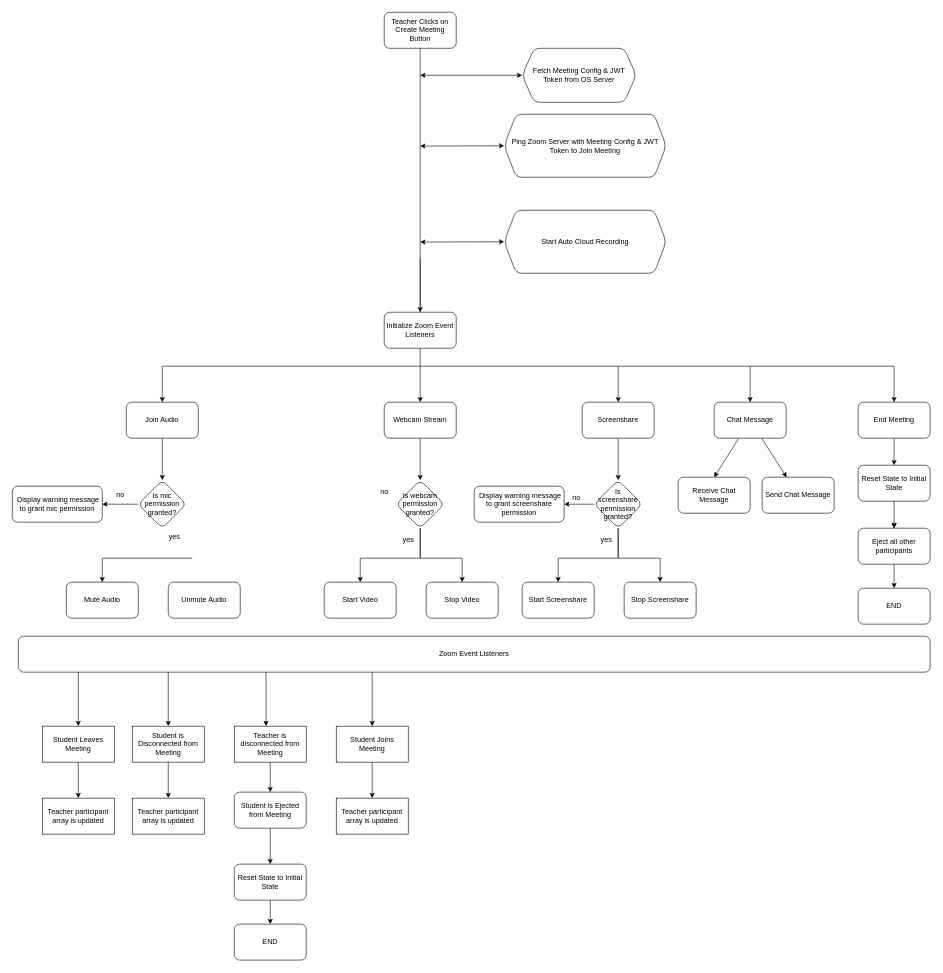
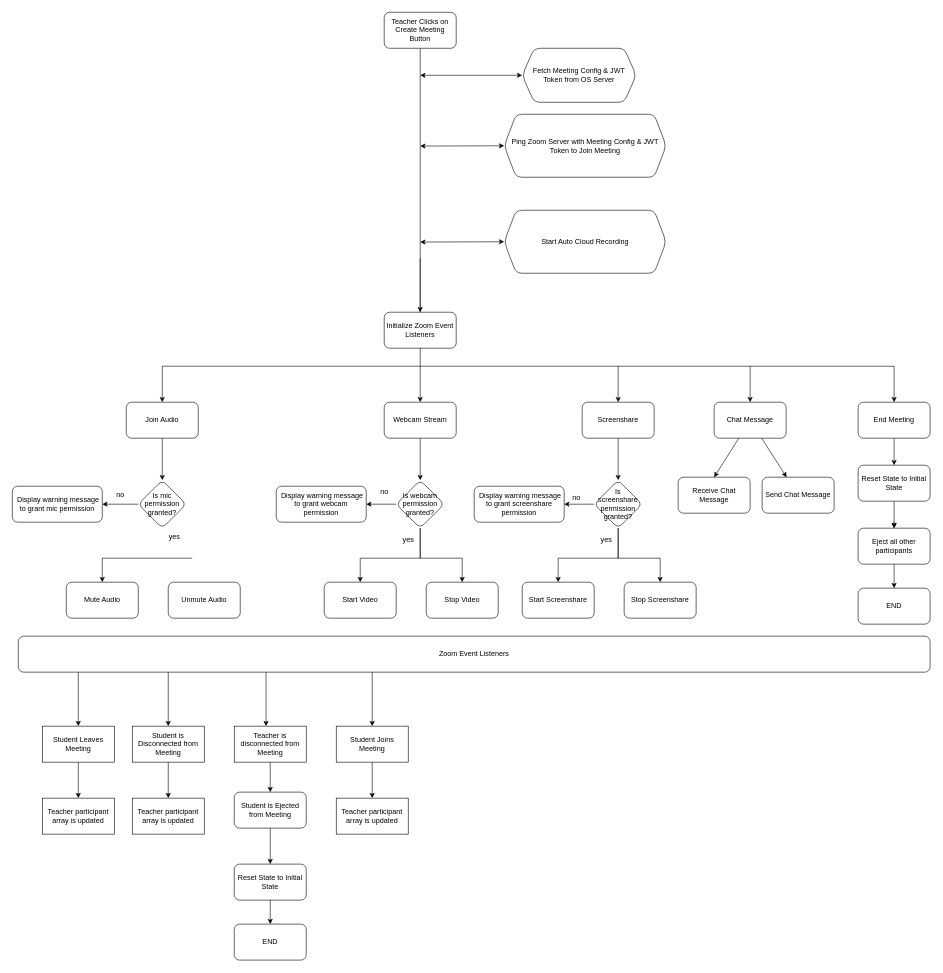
node "Display warning message to grant webcam permission": added
edge "Is webcam permission granted?" -> "Display warning message to grant webcam permission": added
